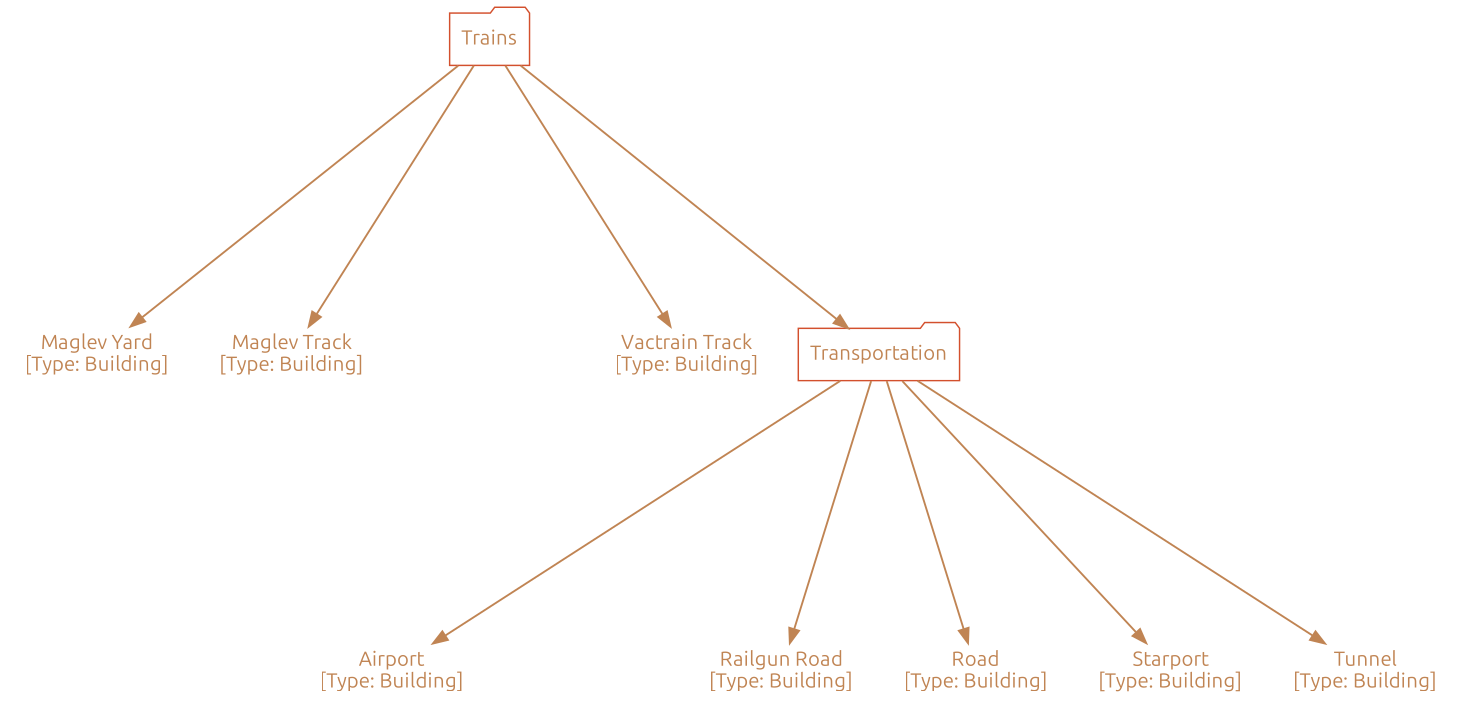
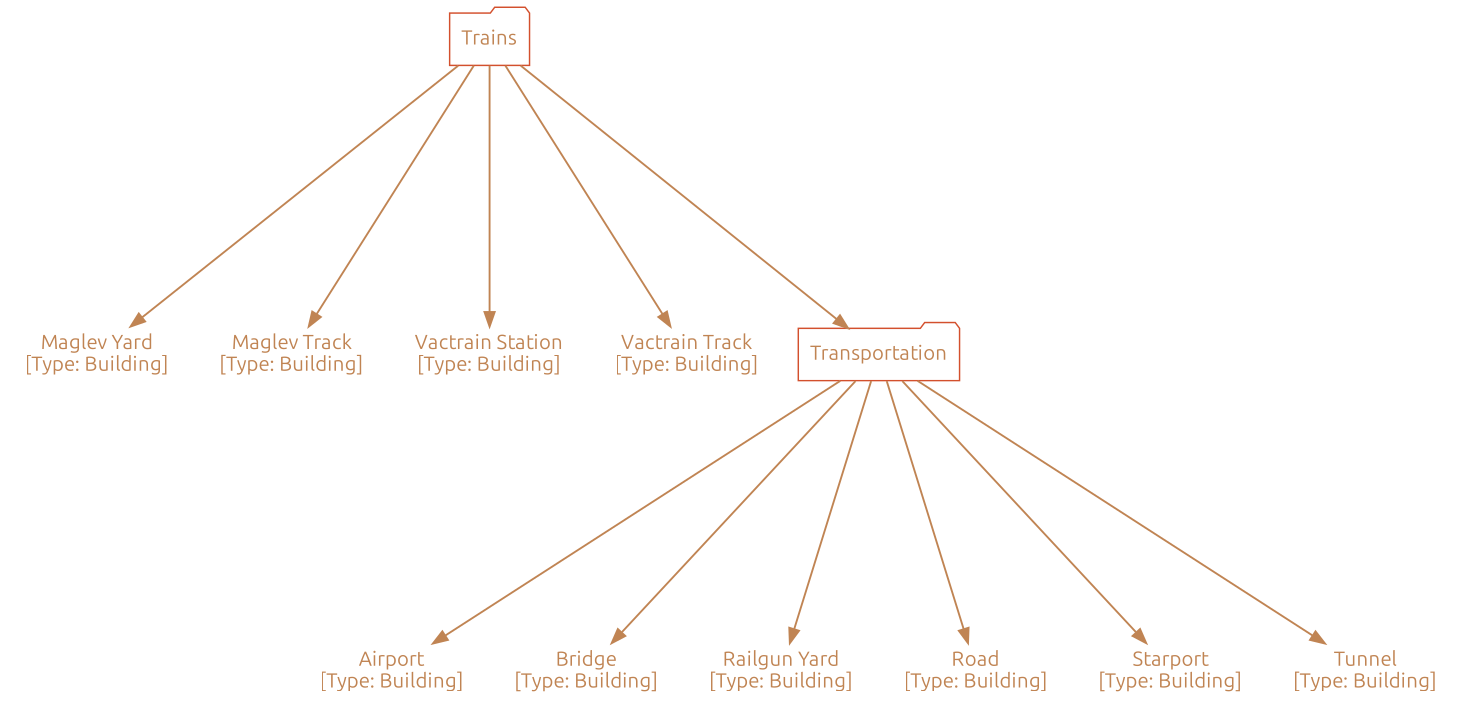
node "Vactrain Station [Type: Building]": added
node "Bridge [Type: Building]": added
node "Railgun Road [Type: Building]": label "Railgun Road [Type: Building]" -> "Railgun Yard [Type: Building]"
